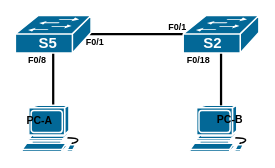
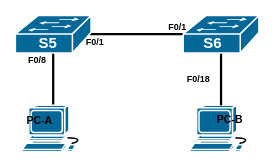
node "S2": label "S2" -> "S6"
node "F0/18": moved (198, 60) -> (198, 79)
